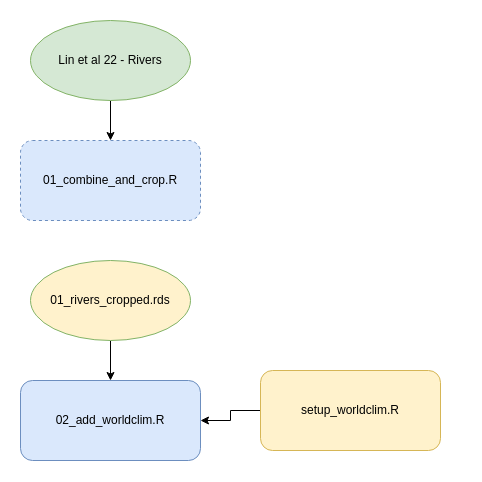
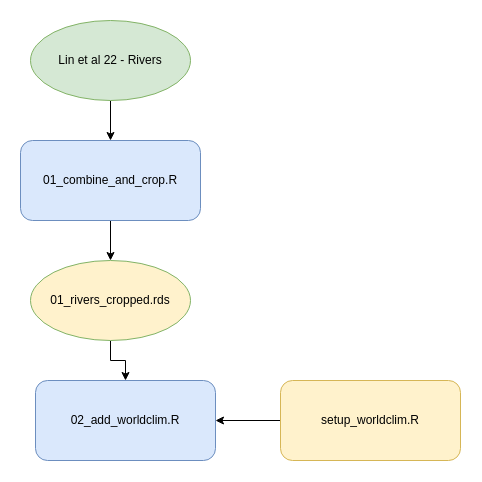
node "01_combine_and_crop.R": style dashed -> solid
edge "01_combine_and_crop.R" -> "01_rivers_cropped.rds": added
node "setup_worldclim.R": moved (351, 411) -> (371, 421)
node "02_add_worldclim.R": moved (111, 421) -> (126, 421)
